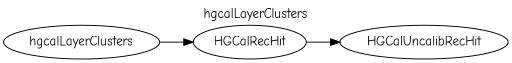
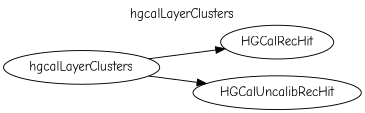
edge "HGCalRecHit" -> "HGCalUncalibRecHit": now "hgcalLayerClusters" -> "HGCalUncalibRecHit"
